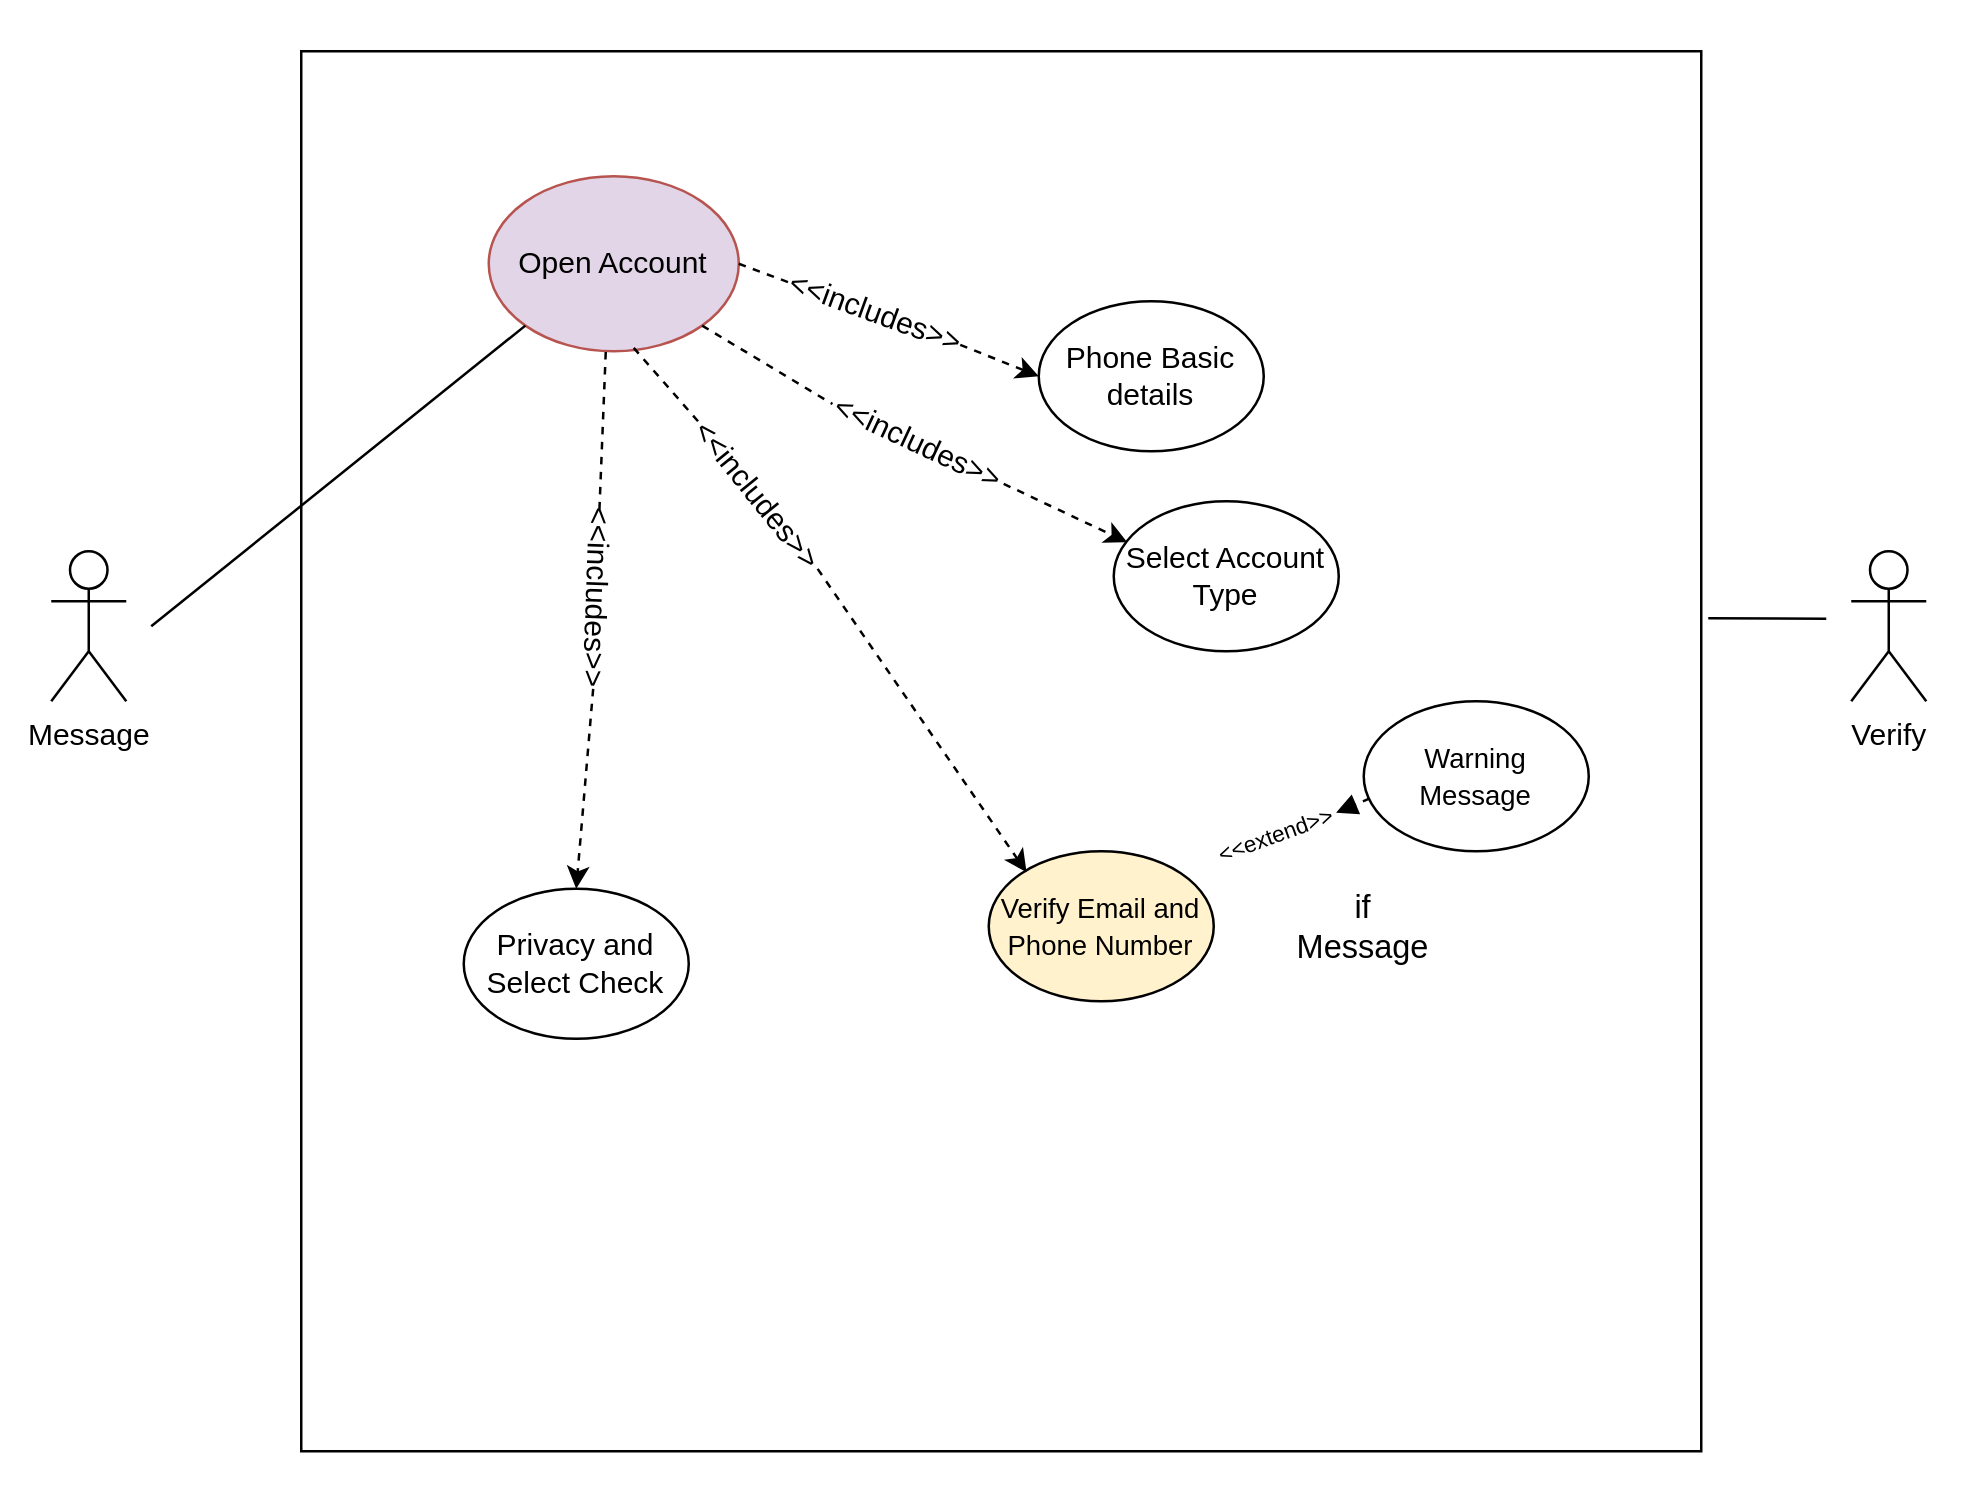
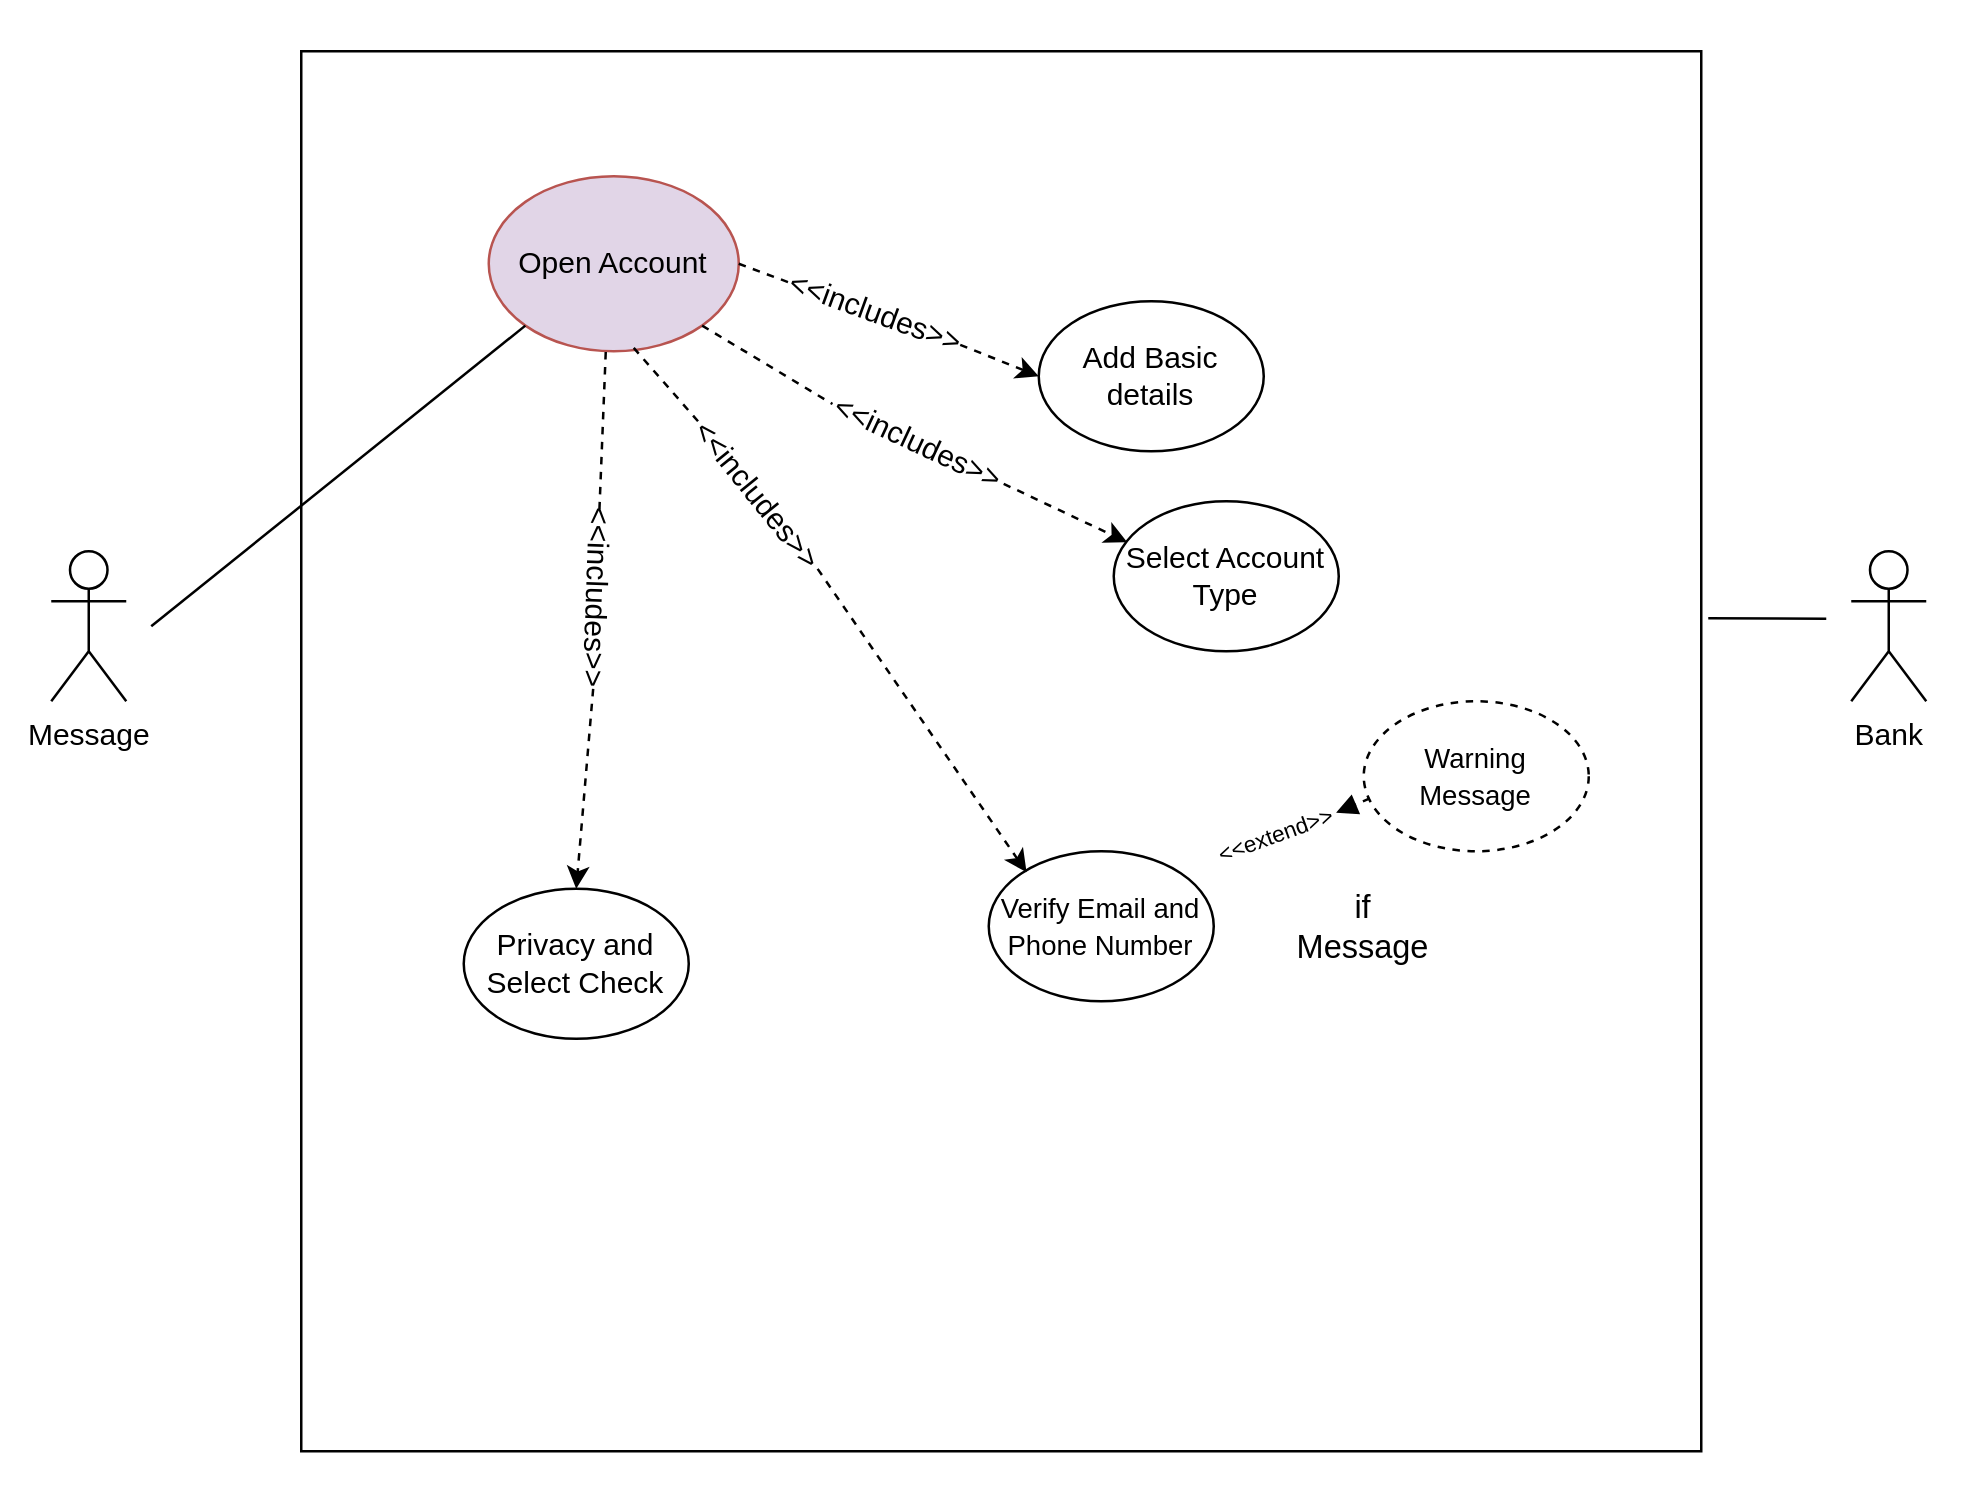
node "Phone Basic details": label "Phone Basic details" -> "Add Basic details"
node "Verify": label "Verify" -> "Bank"
node "Warning Message": style solid -> dashed
node "Verify Email and Phone Number": fillcolor #fff2cc -> #ffffff
